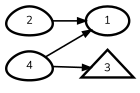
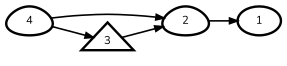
edge "3" -> "2": added
edge "4" -> "1": now "4" -> "2"
